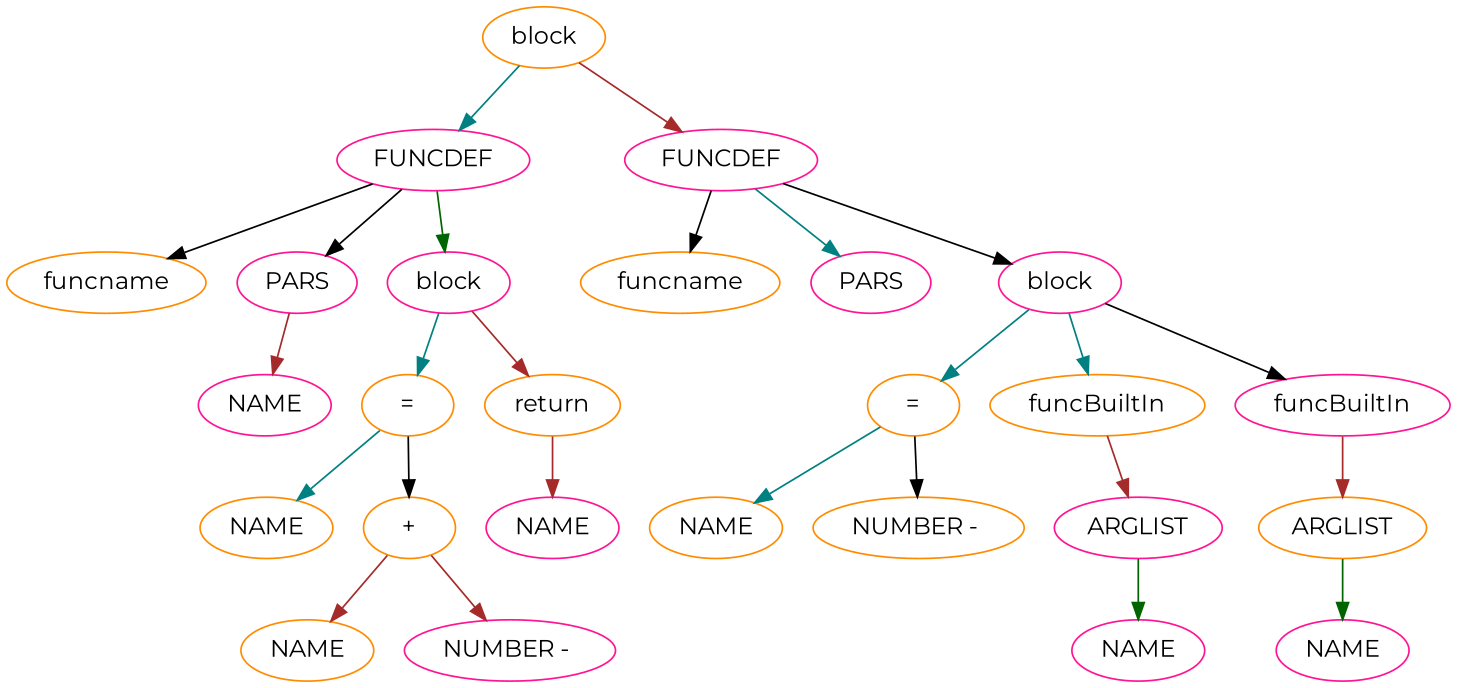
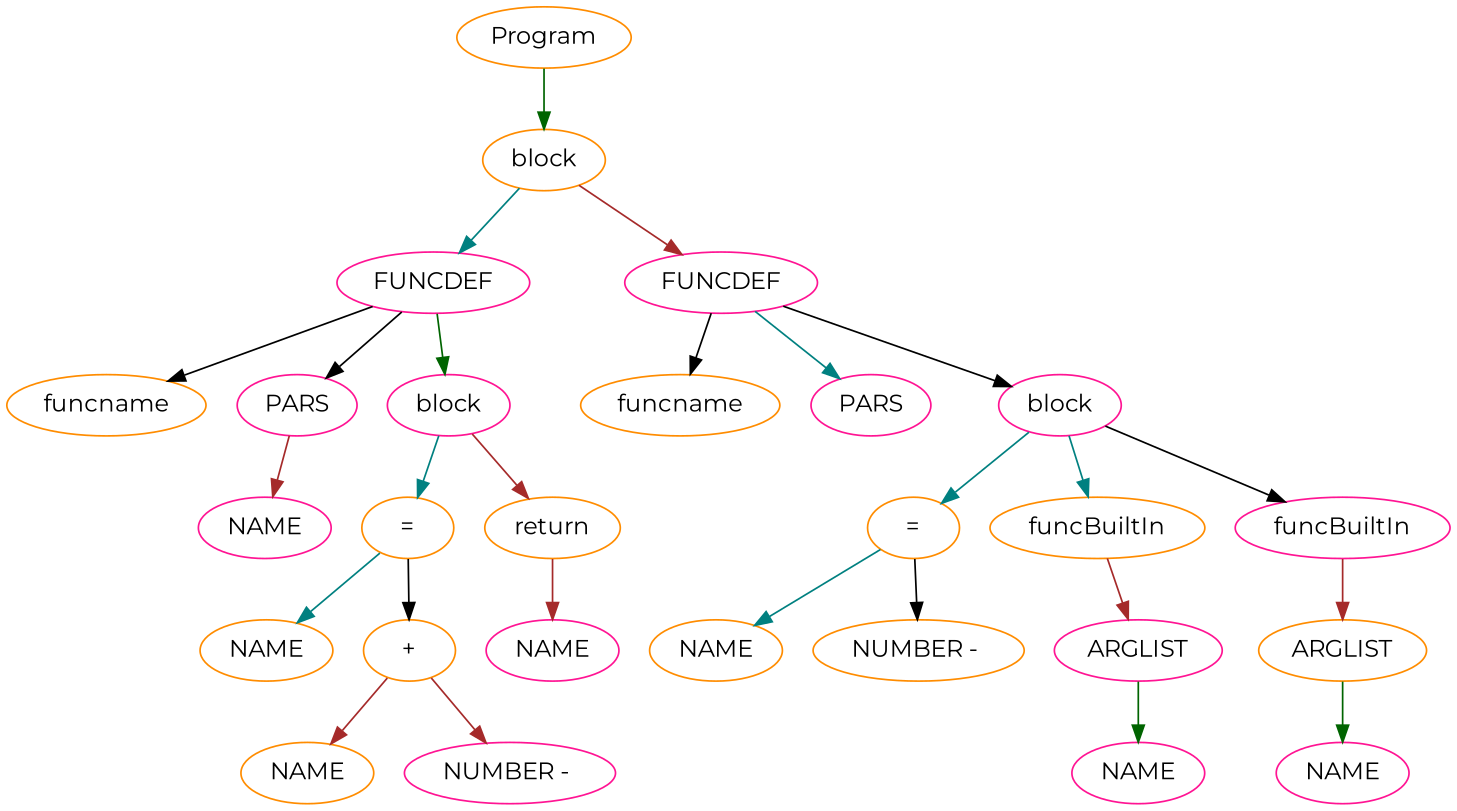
node "Program": added
